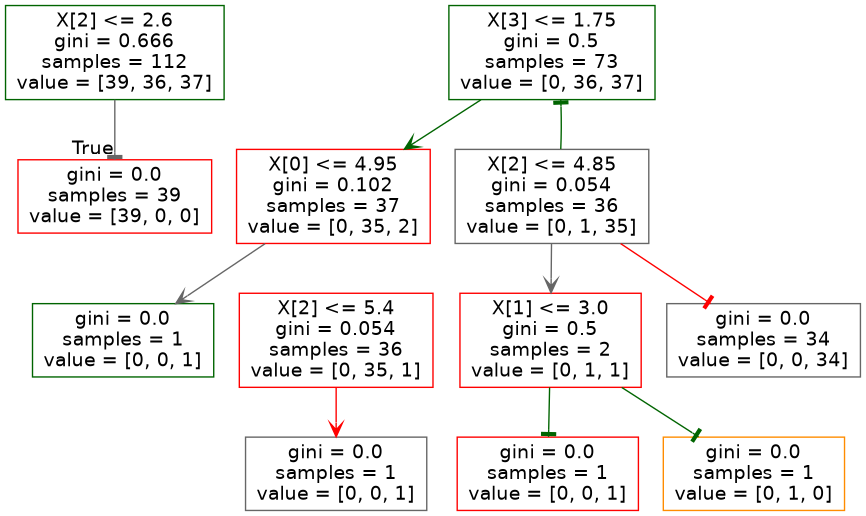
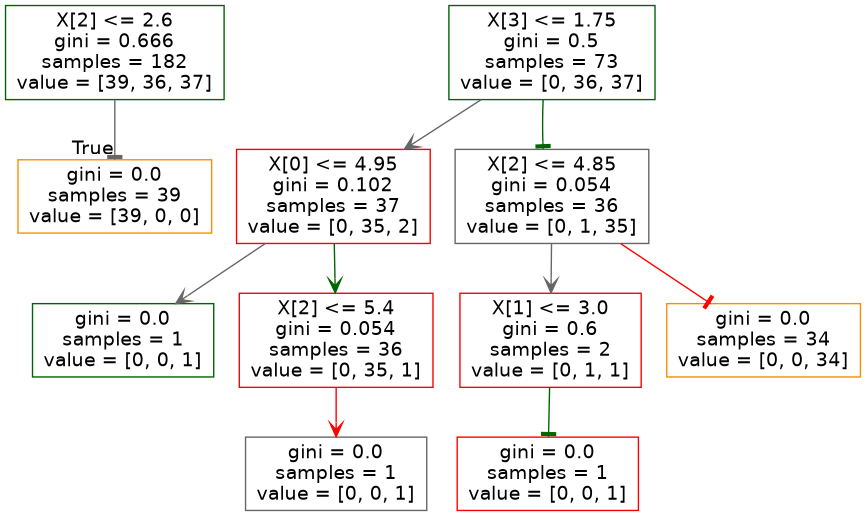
node "X[2] <= 2.6 gini = 0.666 samples = 112 value = [39, 36, 37]": label "X[2] <= 2.6 gini = 0.666 samples = 112 value = [39, 36, 37]" -> "X[2] <= 2.6 gini = 0.666 samples = 182 value = [39, 36, 37]"
edge "X[3] <= 1.75 gini = 0.5 samples = 73 value = [0, 36, 37]" -> "X[0] <= 4.95 gini = 0.102 samples = 37 value = [0, 35, 2]": color darkgreen -> gray40
edge "X[2] <= 4.85 gini = 0.054 samples = 36 value = [0, 1, 35]" -> "X[3] <= 1.75 gini = 0.5 samples = 73 value = [0, 36, 37]": reversed
node "gini = 0.0 samples = 39 value = [39, 0, 0]": color red -> darkorange
edge "X[0] <= 4.95 gini = 0.102 samples = 37 value = [0, 35, 2]" -> "X[2] <= 5.4 gini = 0.054 samples = 36 value = [0, 35, 1]": added
node "X[1] <= 3.0 gini = 0.5 samples = 2 value = [0, 1, 1]": label "X[1] <= 3.0 gini = 0.5 samples = 2 value = [0, 1, 1]" -> "X[1] <= 3.0 gini = 0.6 samples = 2 value = [0, 1, 1]"
node "gini = 0.0 samples = 34 value = [0, 0, 34]": color gray40 -> darkorange
node "gini = 0.0 samples = 1 value = [0, 1, 0]": removed
